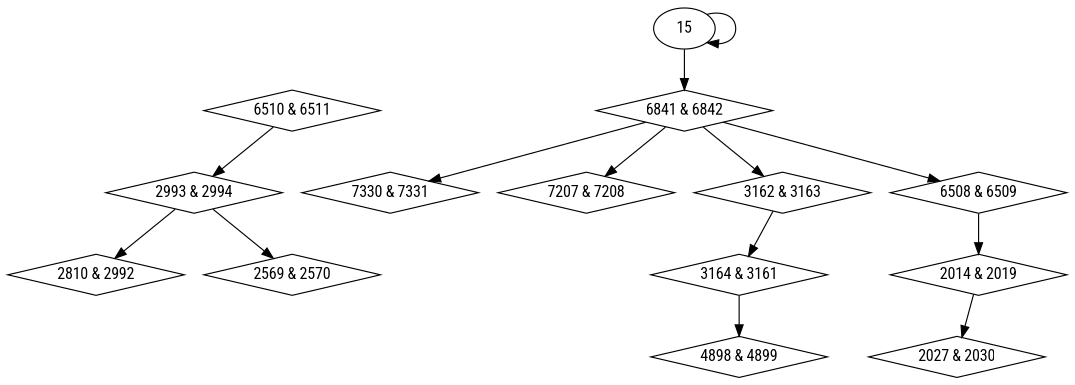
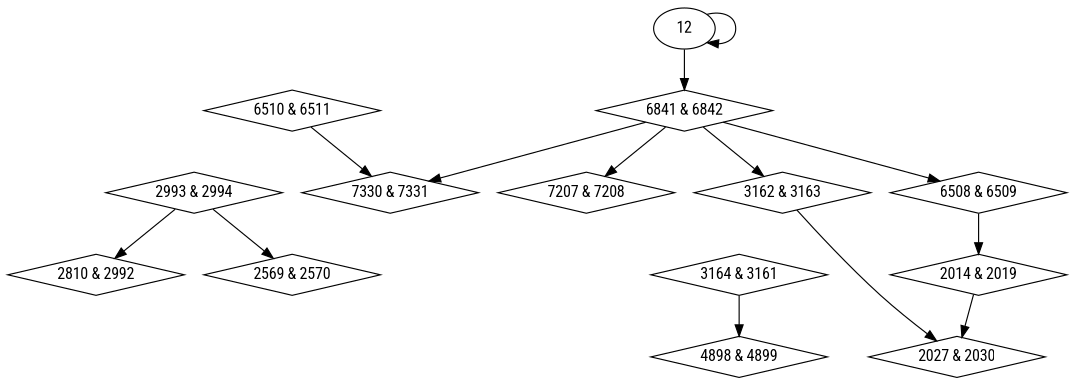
node "15": label "15" -> "12"
edge "6510 & 6511" -> "2993 & 2994": now "6510 & 6511" -> "7330 & 7331"
edge "3162 & 3163" -> "3164 & 3161": now "3162 & 3163" -> "2027 & 2030"
